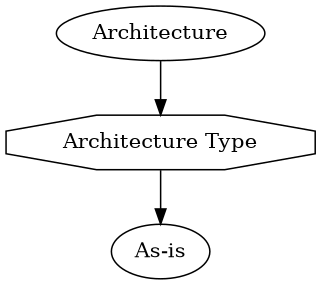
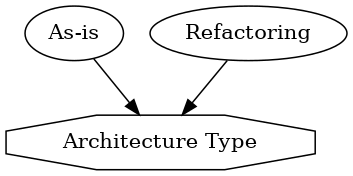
node "Architecture": label "Architecture" -> "Refactoring"
edge "Architecture Type" -> "As-is": reversed
